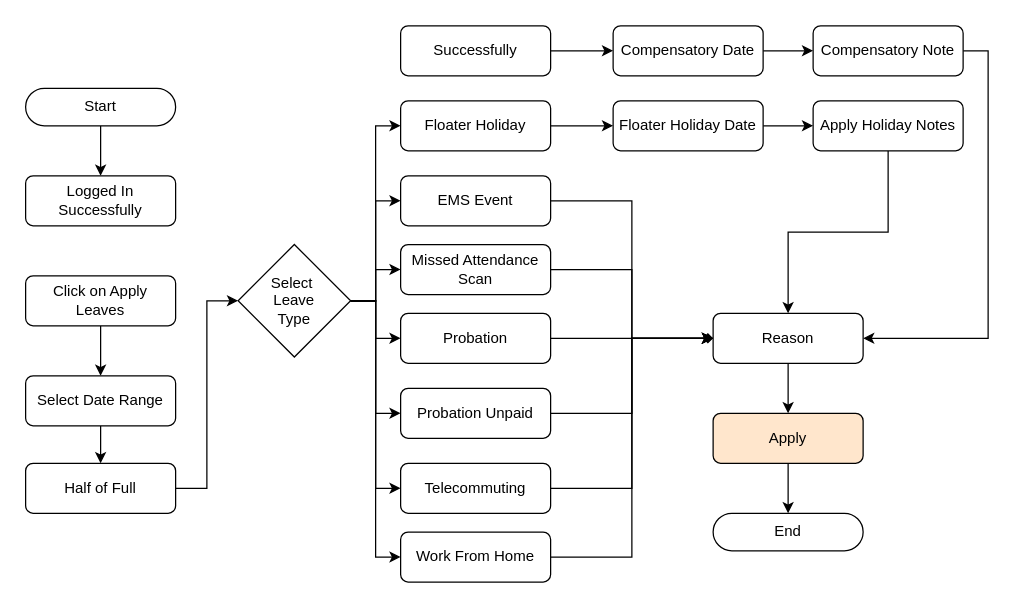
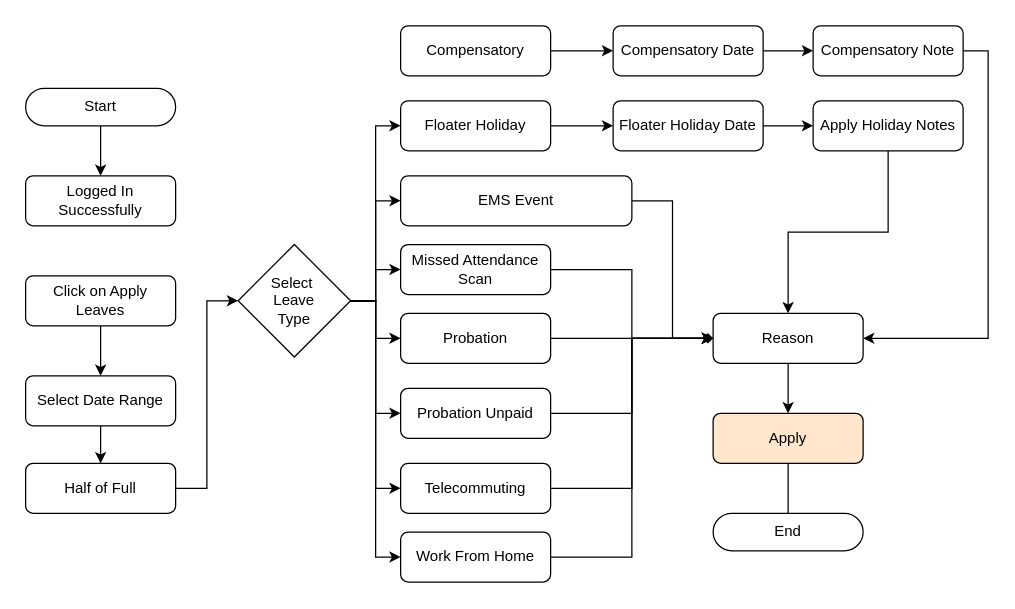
node "Successfully": label "Successfully" -> "Compensatory"
node "EMS Event": size 150x50 -> 231x50
edge "Apply" -> "End": arrowhead classic -> none
